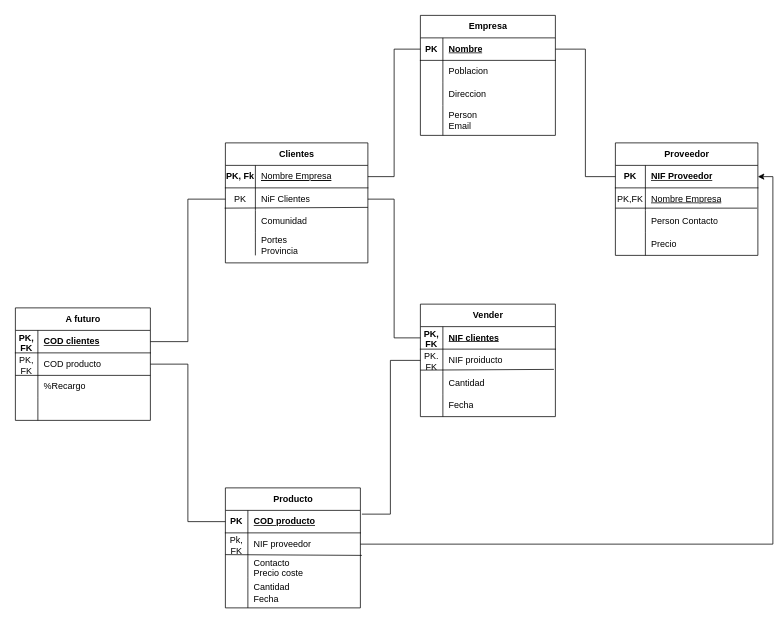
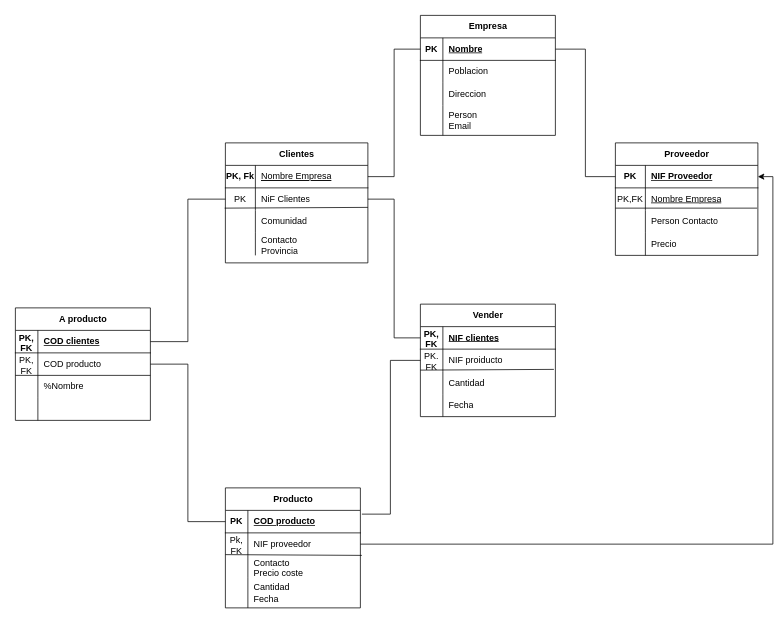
node "Portes Provincia": label "Portes Provincia" -> "Contacto Provincia"
node "A futuro": label "A futuro" -> "A producto"
node "%Recargo": label "%Recargo" -> "%Nombre"
